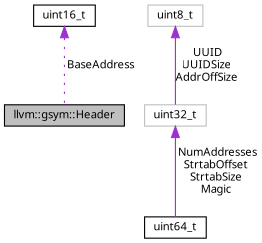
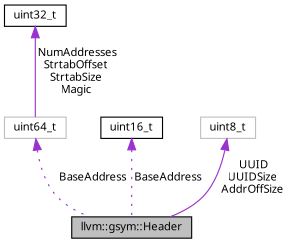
edge "uint32_t" -> "uint8_t": now "llvm::gsym::Header" -> "uint8_t"
node "uint32_t": color grey75 -> black
edge "llvm::gsym::Header" -> "uint64_t": added, label "BaseAddress"
node "uint64_t": color black -> grey75
